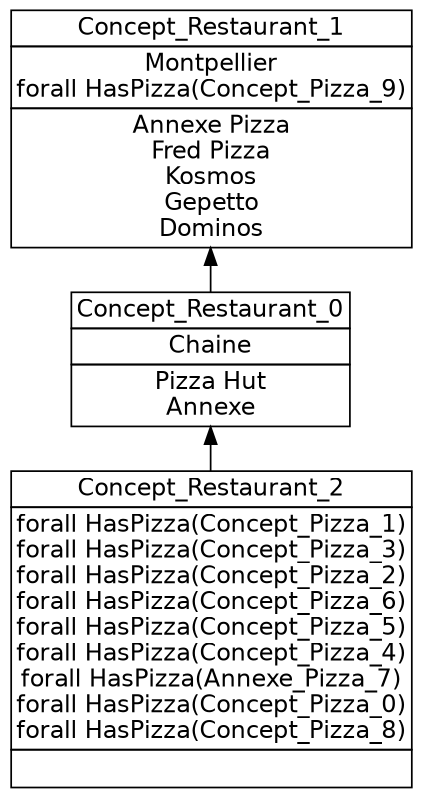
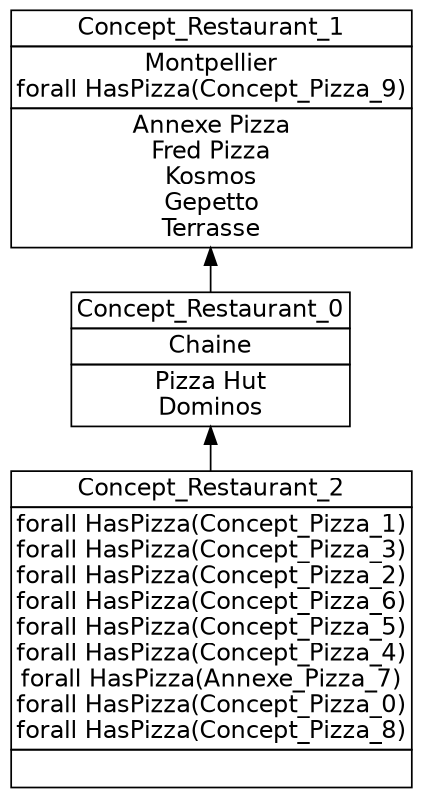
node "Concept_Restaurant_1": text "Dominos" -> "Terrasse"
node "Concept_Restaurant_0": text "Annexe" -> "Dominos"
